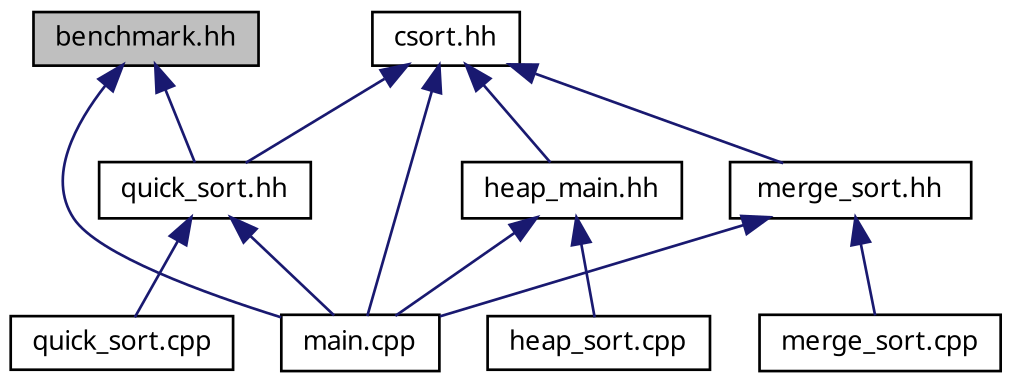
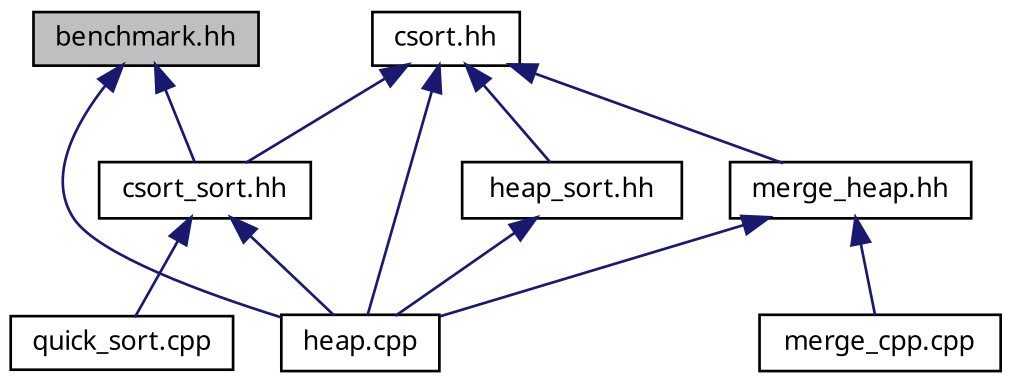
node "quick_sort.hh": label "quick_sort.hh" -> "csort_sort.hh"
node "heap_main.hh": label "heap_main.hh" -> "heap_sort.hh"
node "merge_sort.hh": label "merge_sort.hh" -> "merge_heap.hh"
node "main.cpp": label "main.cpp" -> "heap.cpp"
node "heap_sort.cpp": removed
node "merge_sort.cpp": label "merge_sort.cpp" -> "merge_cpp.cpp"
